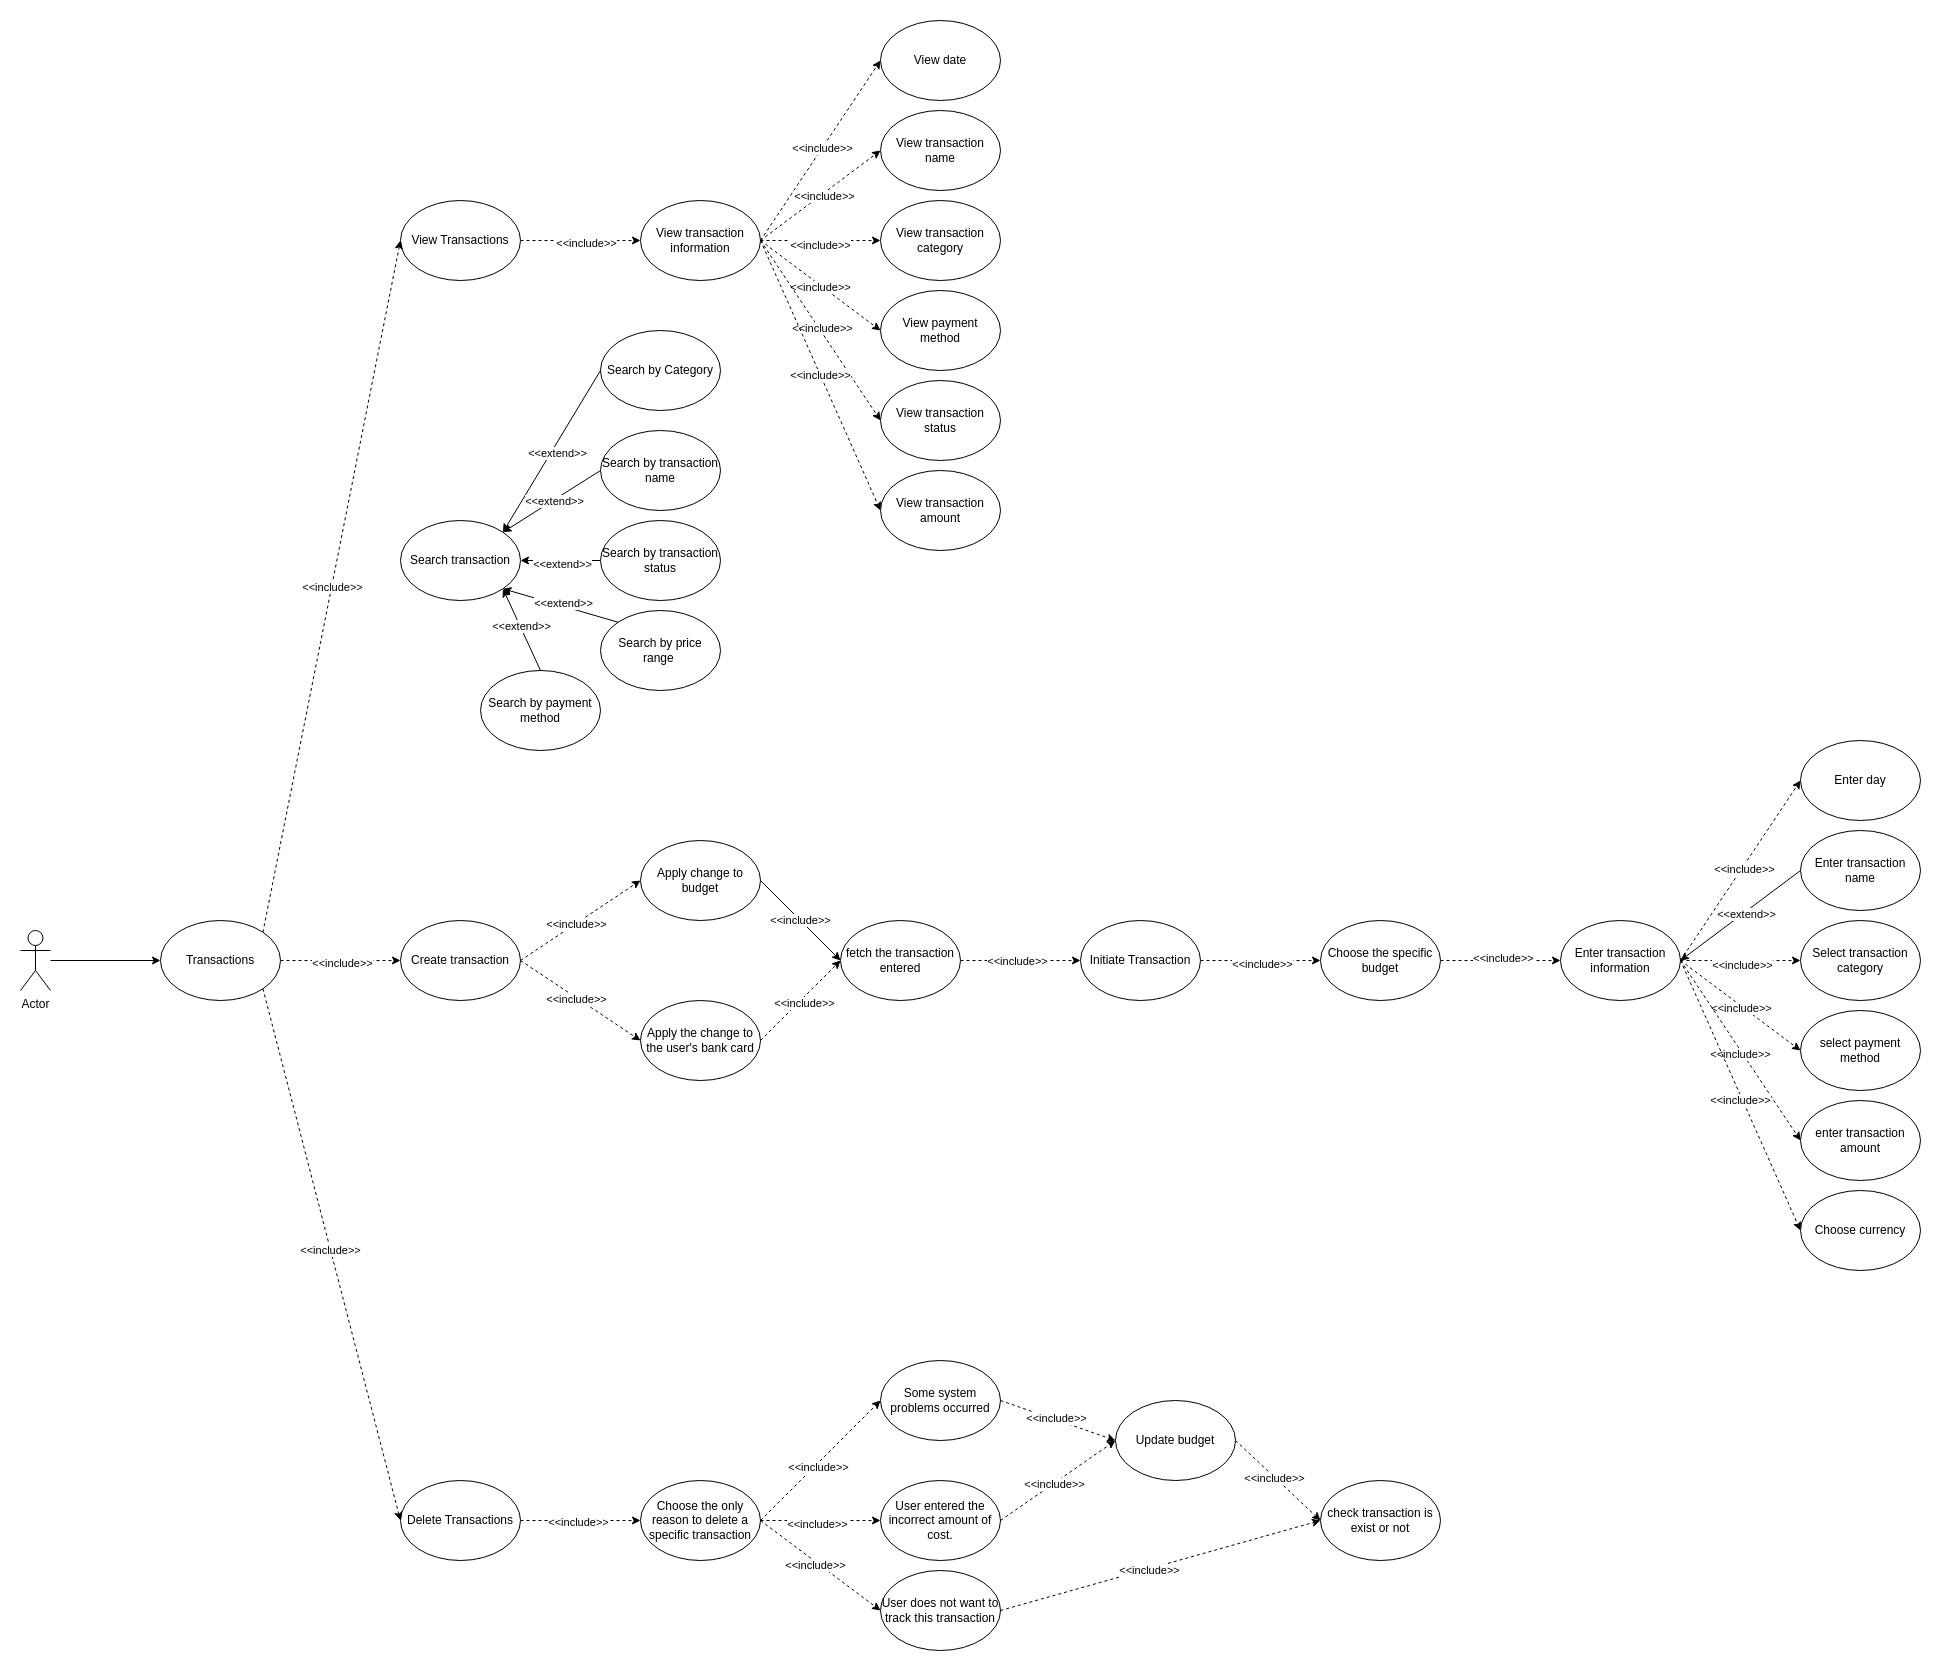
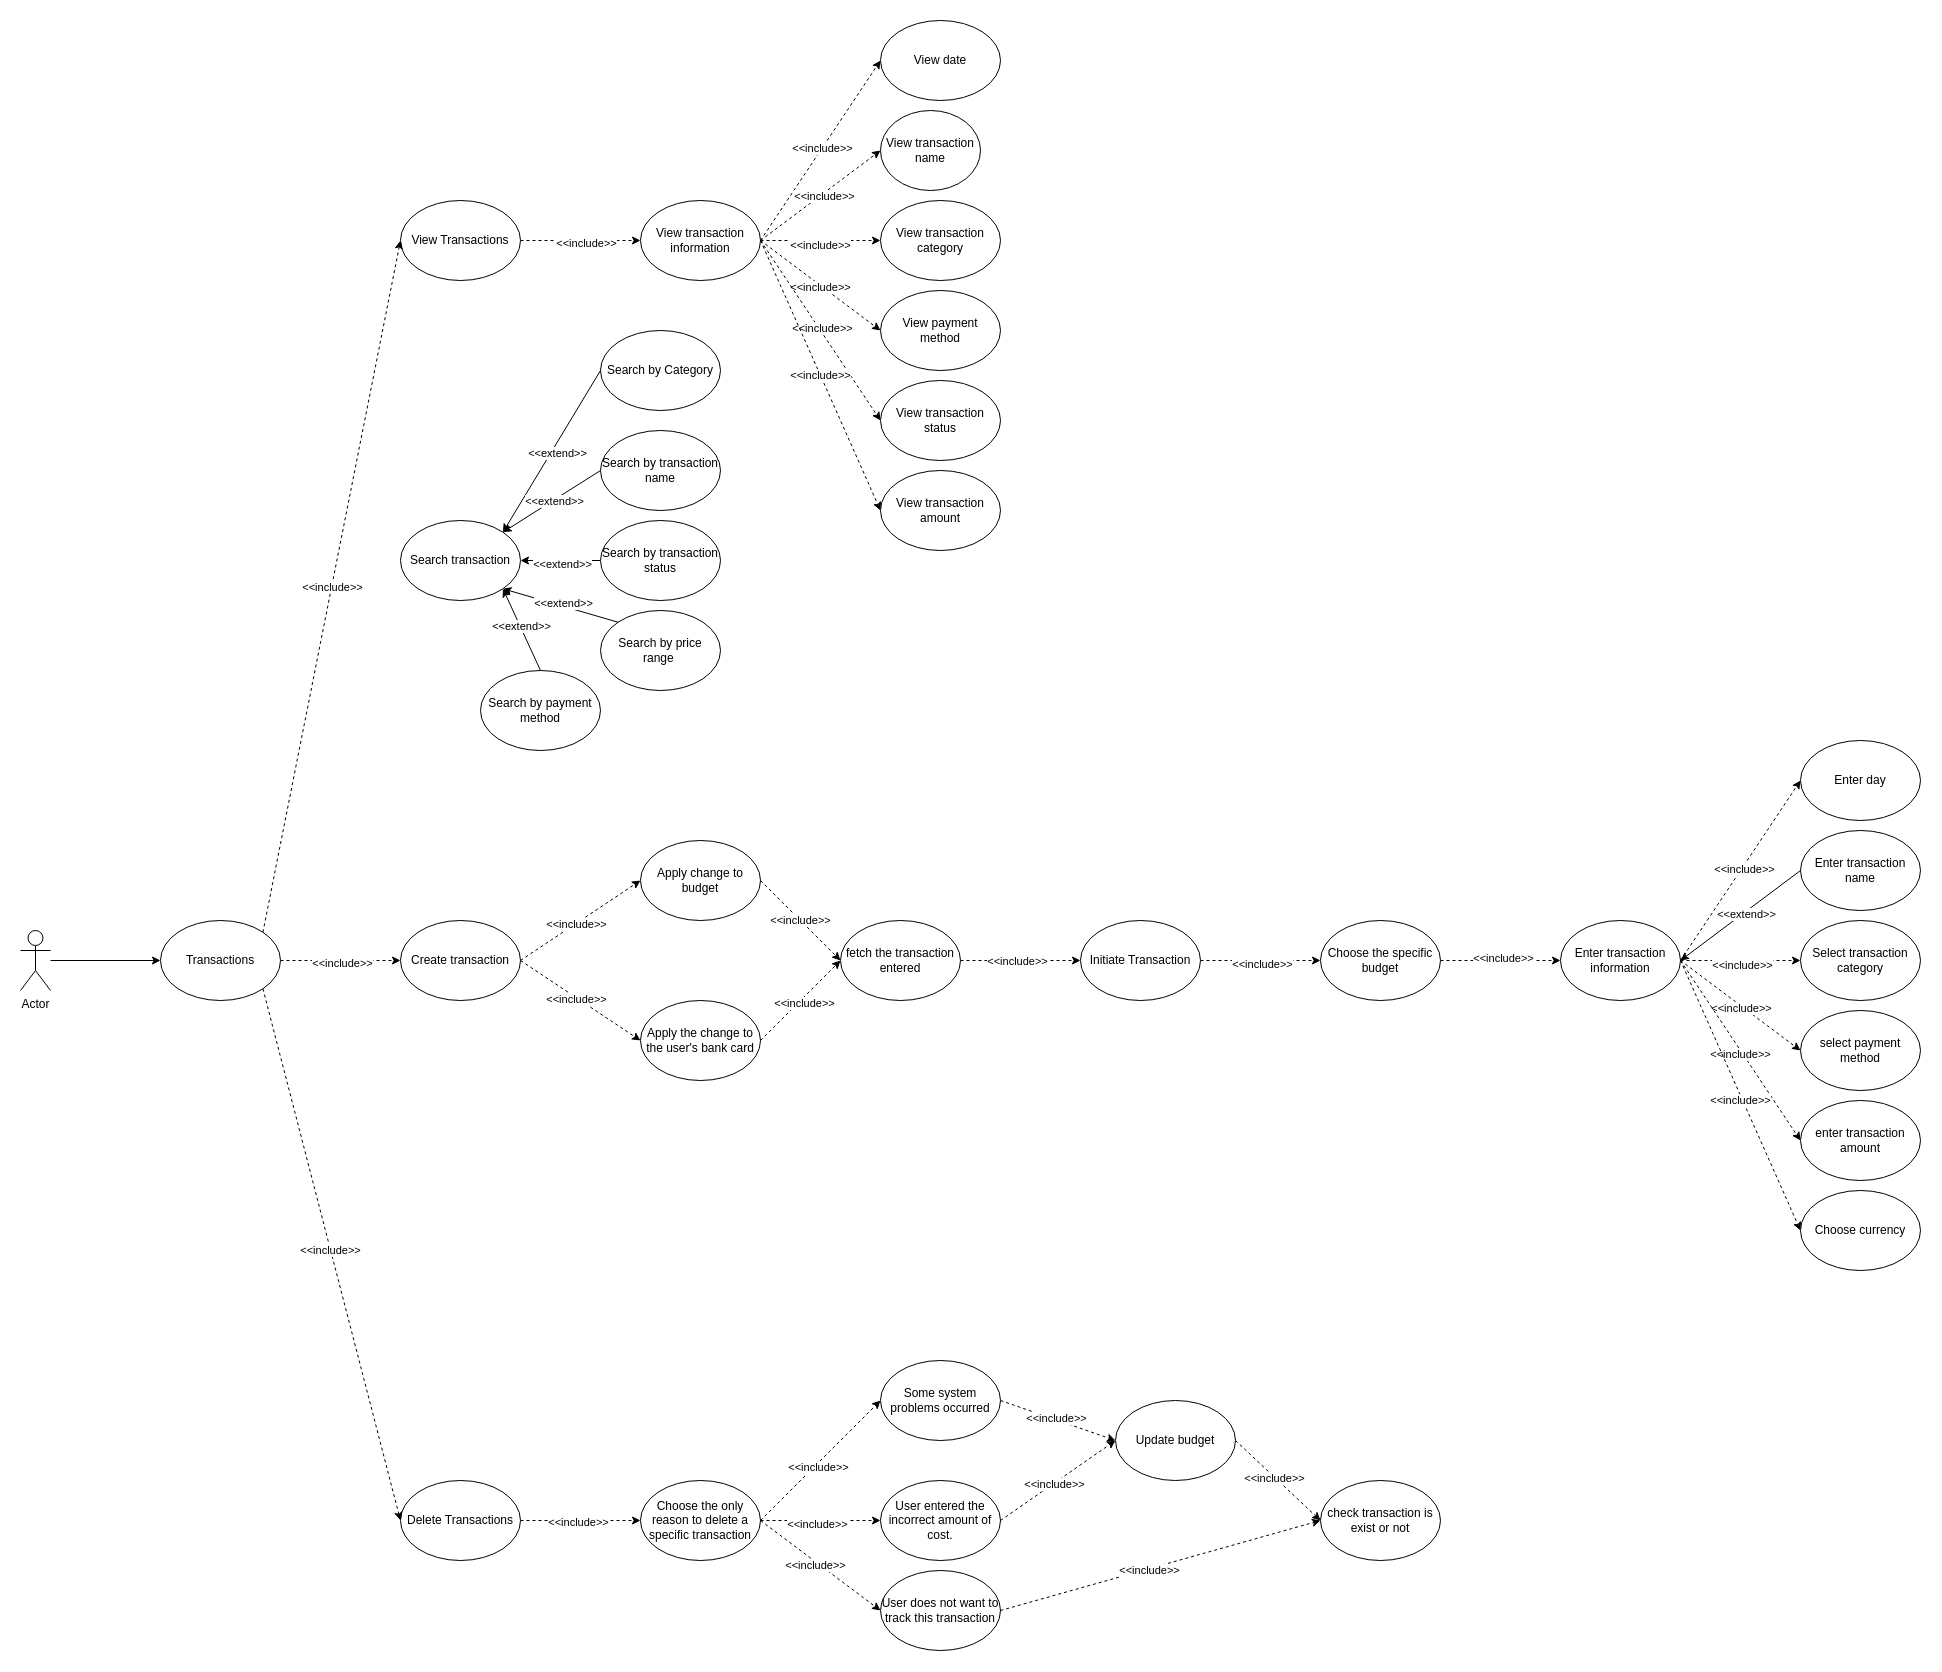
node "View transaction name": size 120x80 -> 100x80
edge "Apply change to budget" -> "fetch the transaction entered": style solid -> dashed
